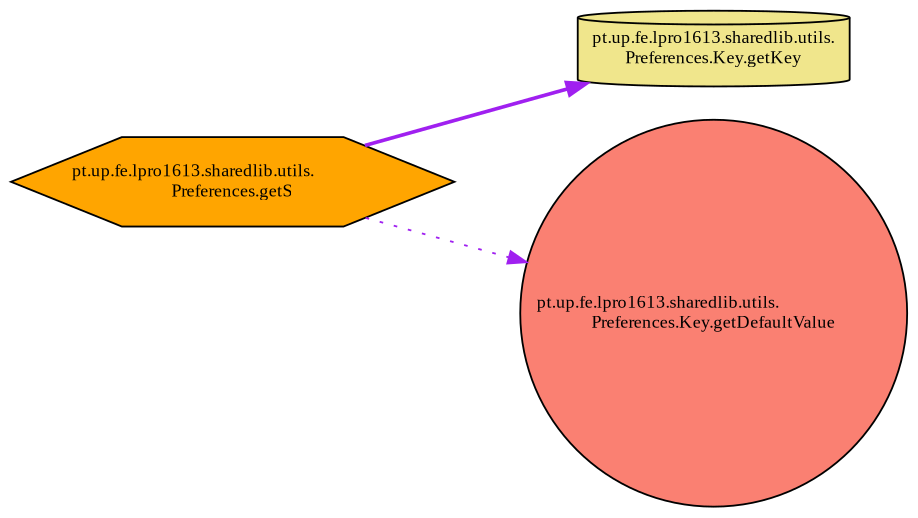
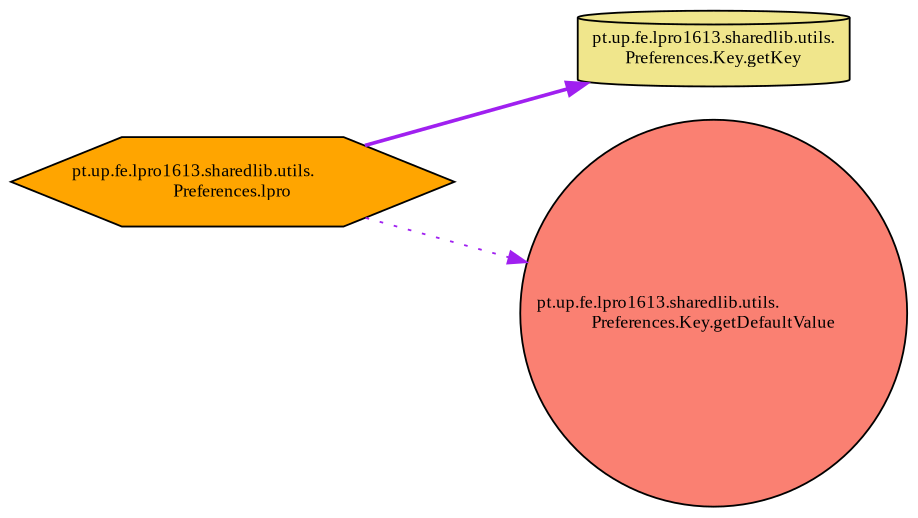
node "pt.up.fe.lpro1613.sharedlib.utils. Preferences.getS": label "pt.up.fe.lpro1613.sharedlib.utils. Preferences.getS" -> "pt.up.fe.lpro1613.sharedlib.utils. Preferences.lpro"
